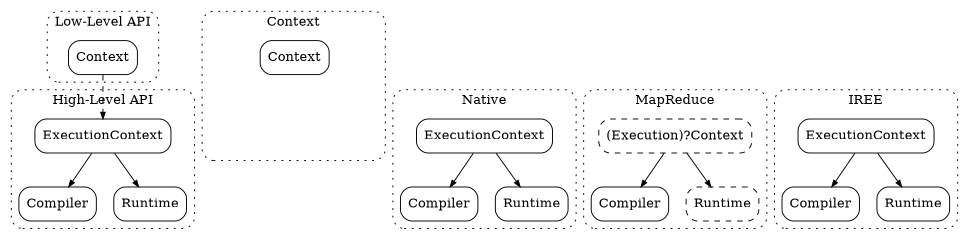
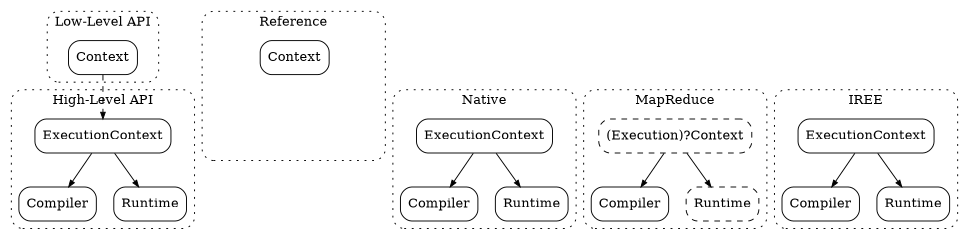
cluster "Context": label "Context" -> "Reference"
